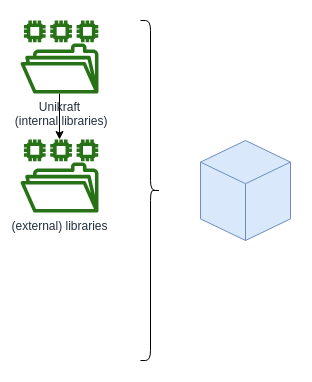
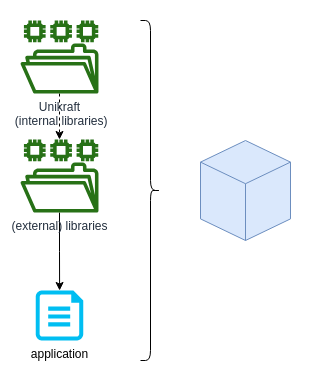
edge "Unikraft (internal libraries)" -> "(external) libraries": style solid -> dashed
edge "(external) libraries" -> "application": added
node "application": added
